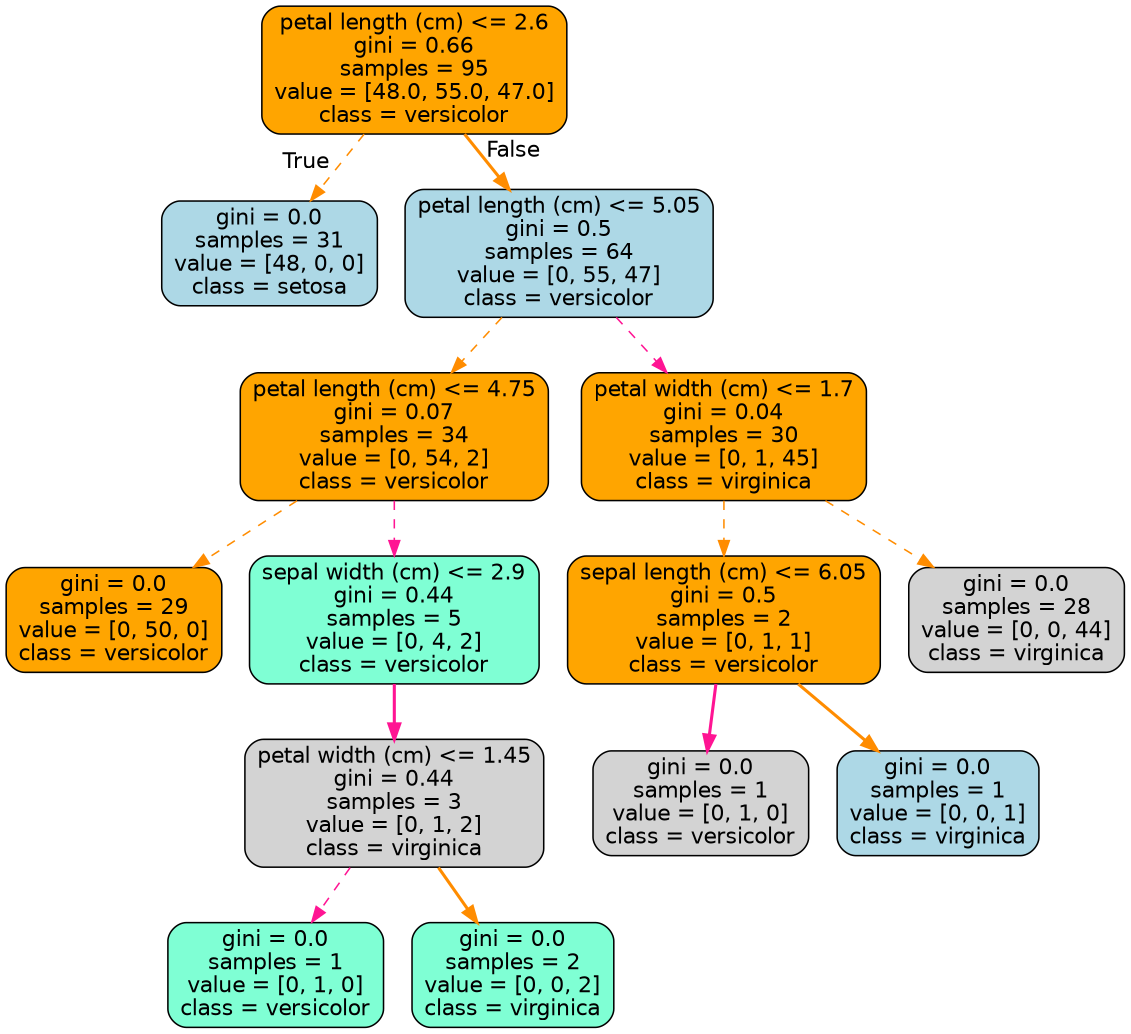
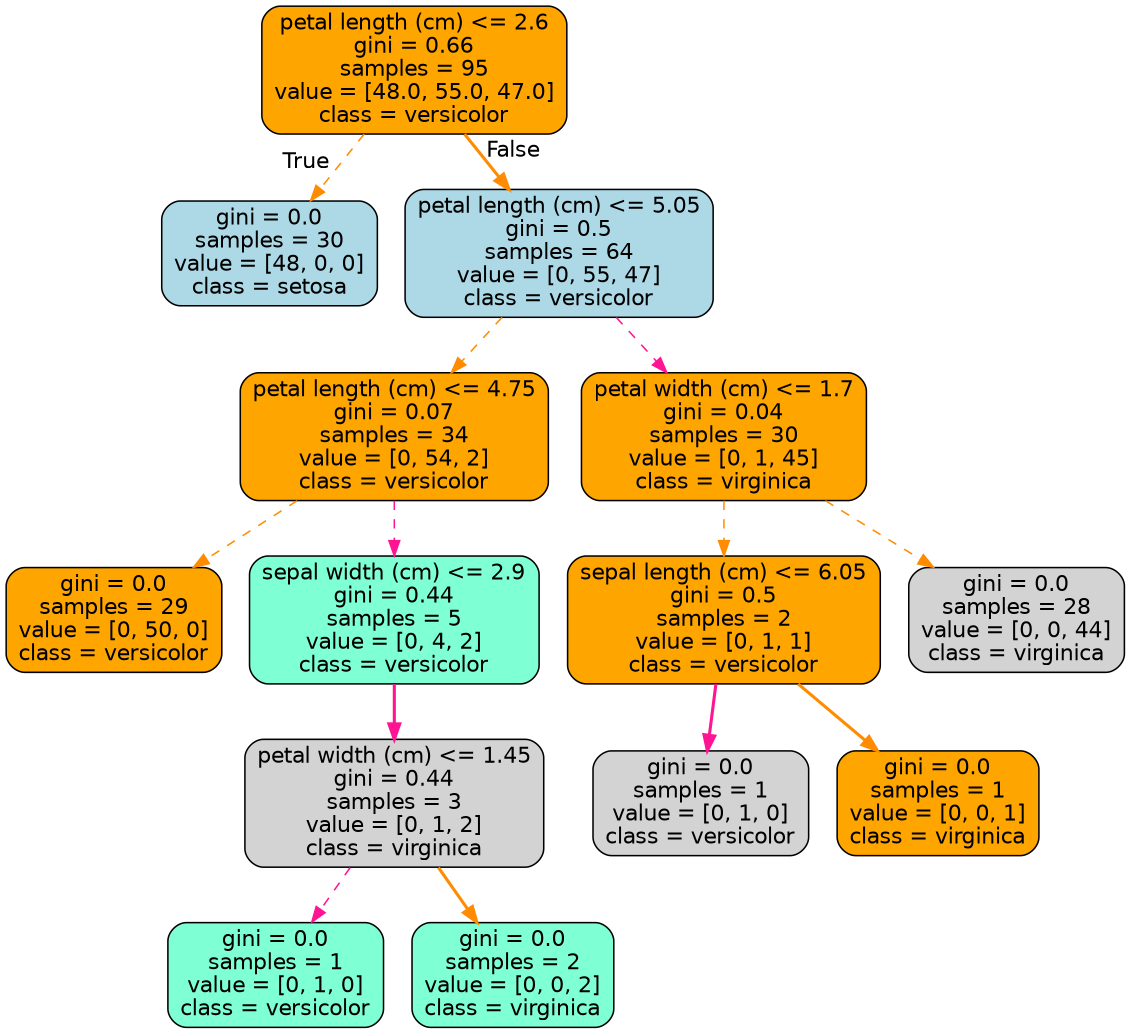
node "gini = 0.0 samples = 31 value = [48, 0, 0] class = setosa": label "gini = 0.0 samples = 31 value = [48, 0, 0] class = setosa" -> "gini = 0.0 samples = 30 value = [48, 0, 0] class = setosa"
node "gini = 0.0 samples = 1 value = [0, 0, 1] class = virginica": fillcolor lightblue -> orange
